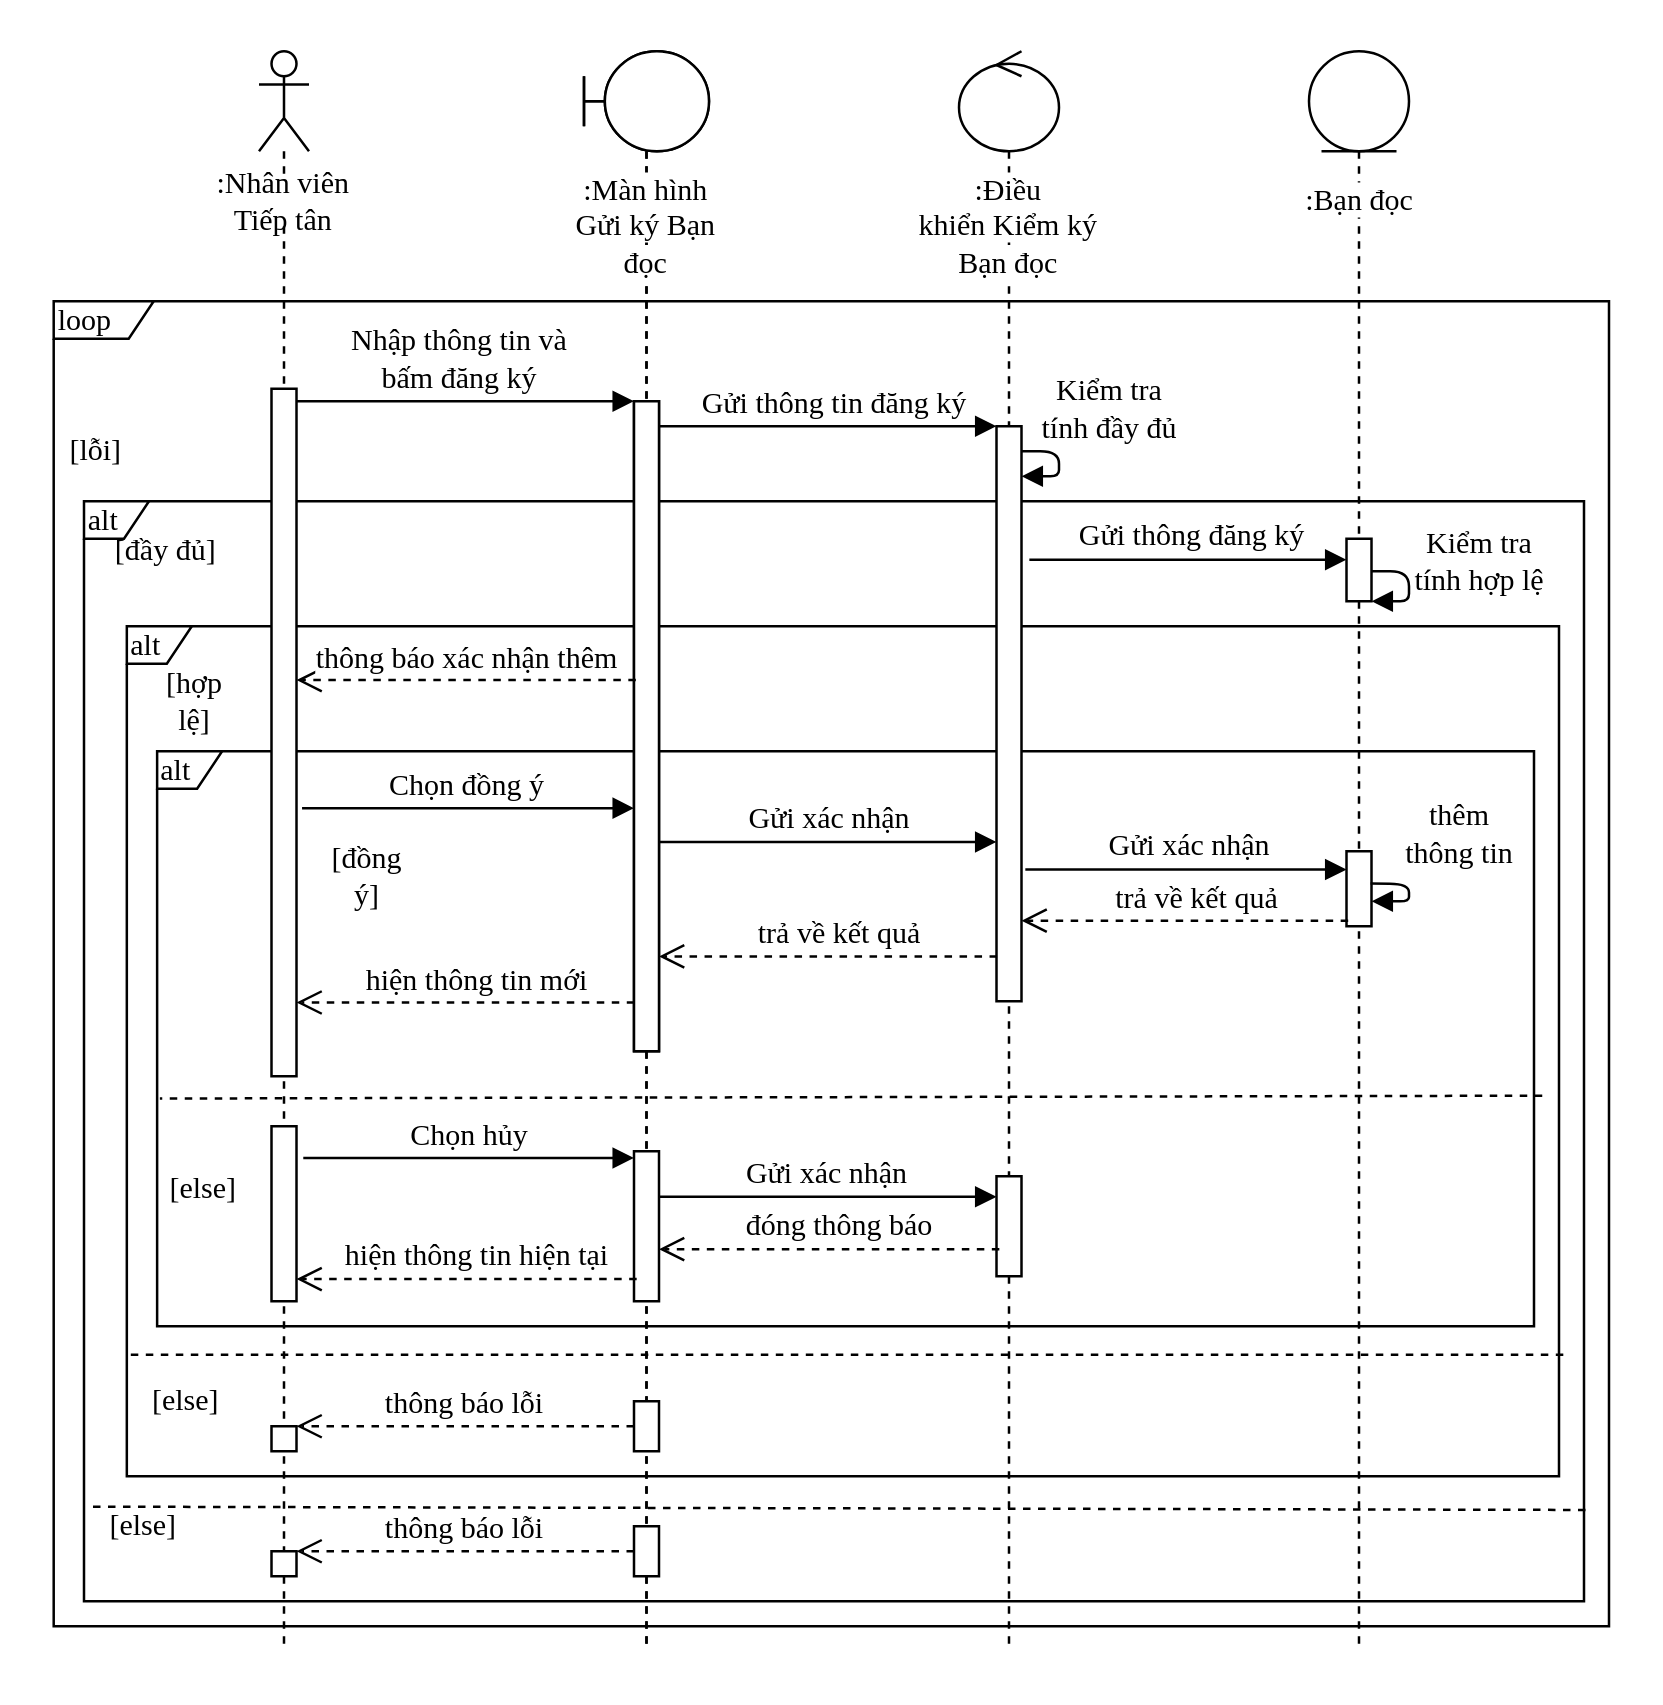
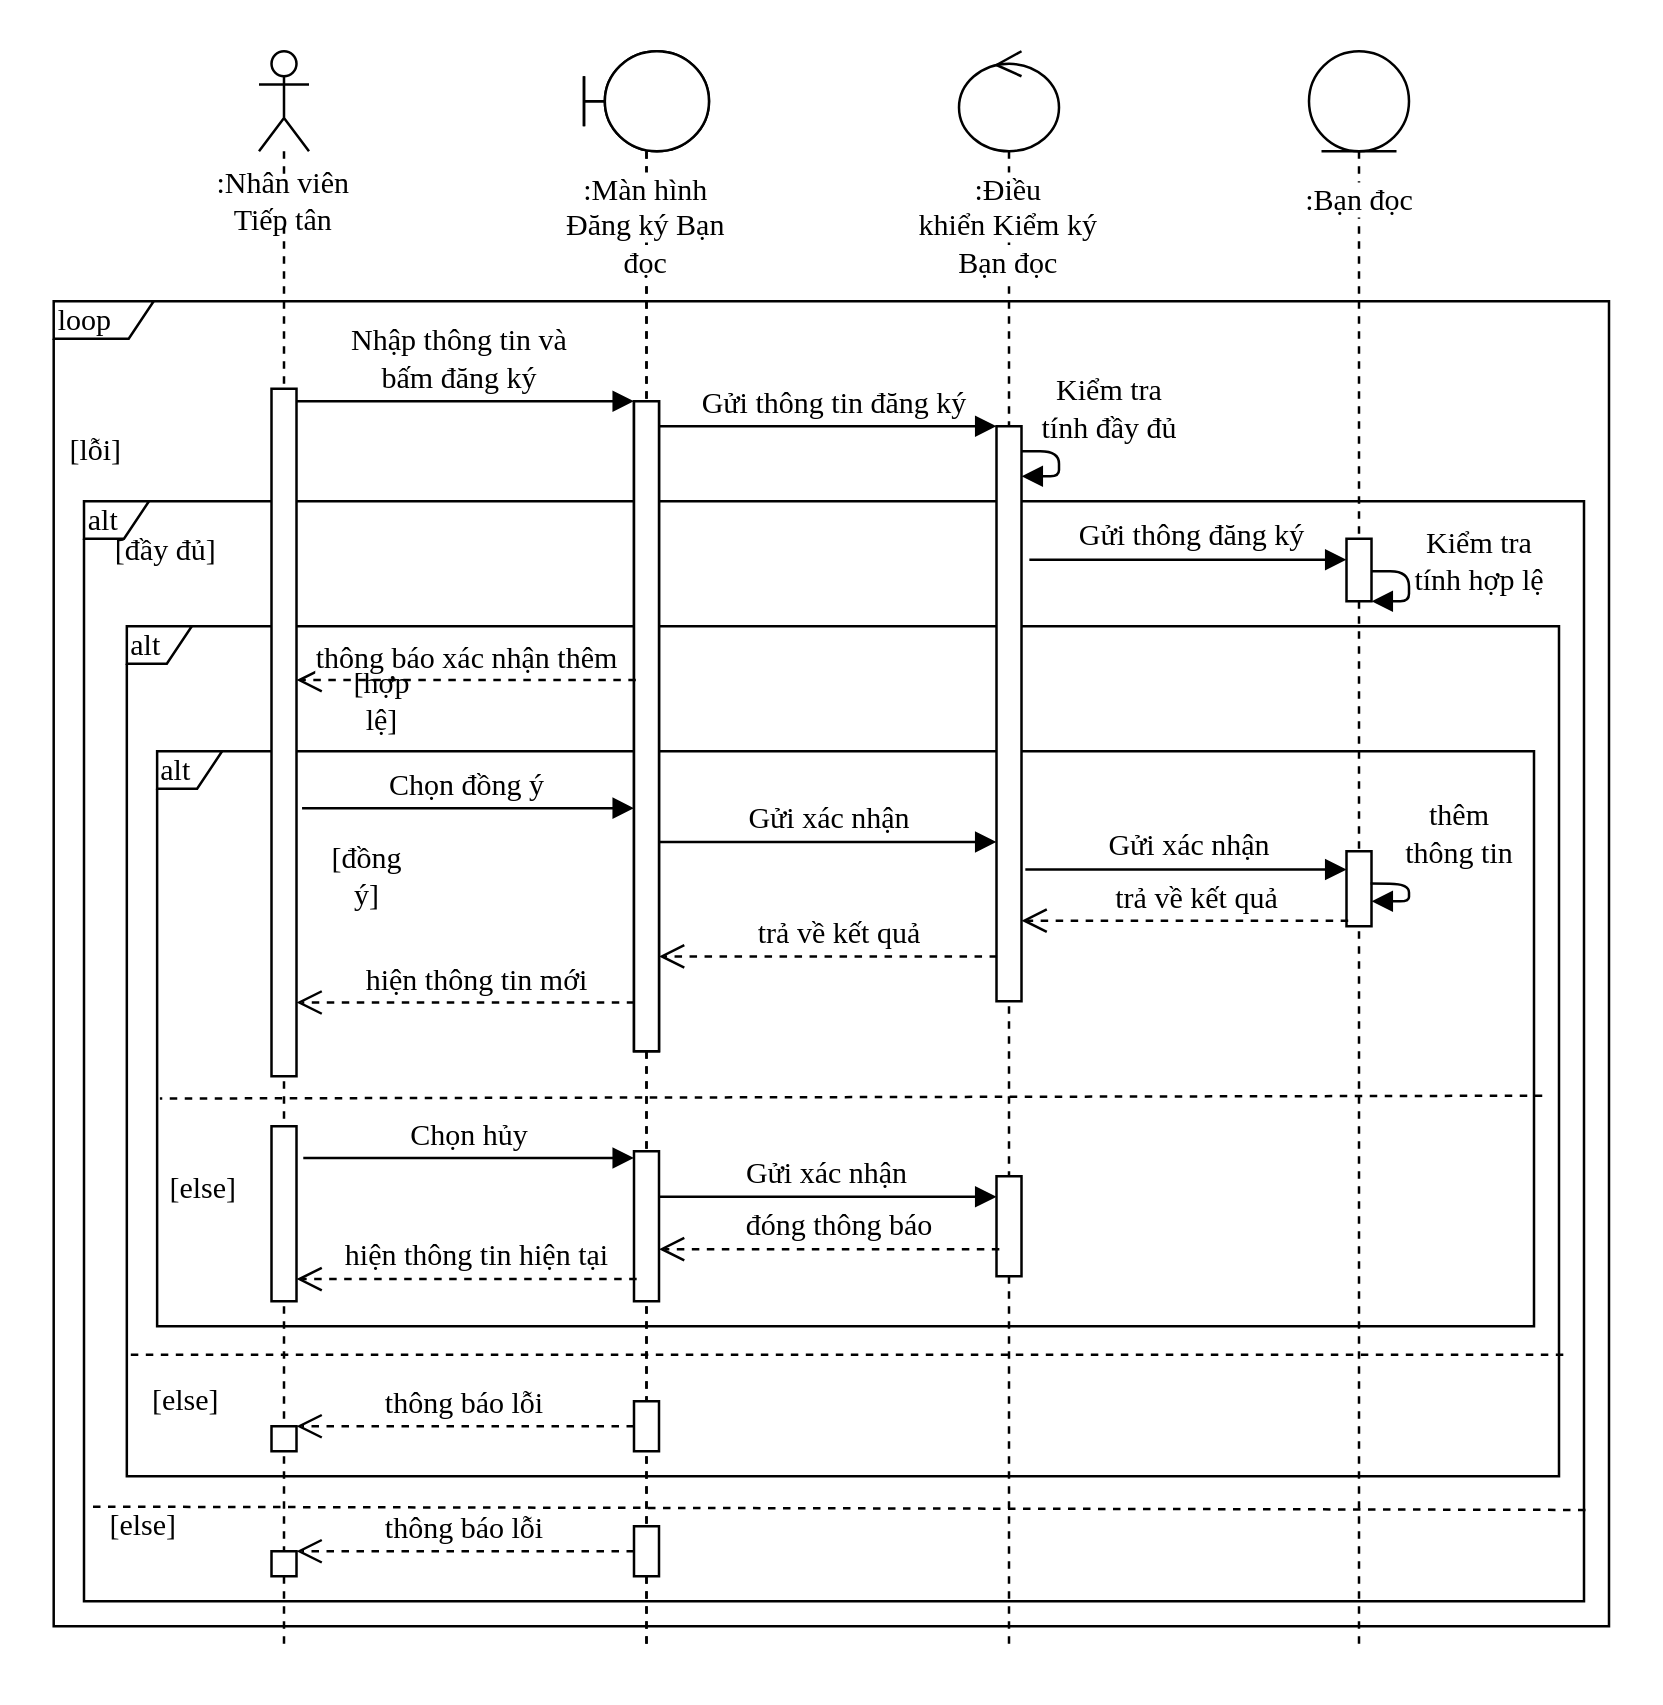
node ":Màn hình Gửi ký Bạn đọc": label ":Màn hình Gửi ký Bạn đọc" -> ":Màn hình Đăng ký Bạn đọc"
node "[hợp lệ]": moved (195, 701) -> (383, 701)
